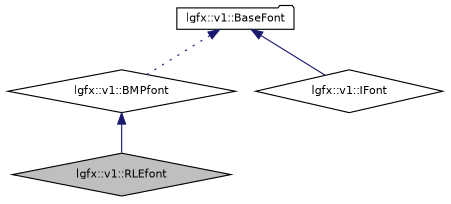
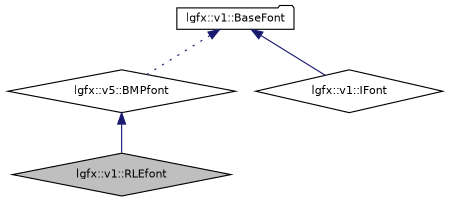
node "lgfx::v1::BMPfont": label "lgfx::v1::BMPfont" -> "lgfx::v5::BMPfont"
